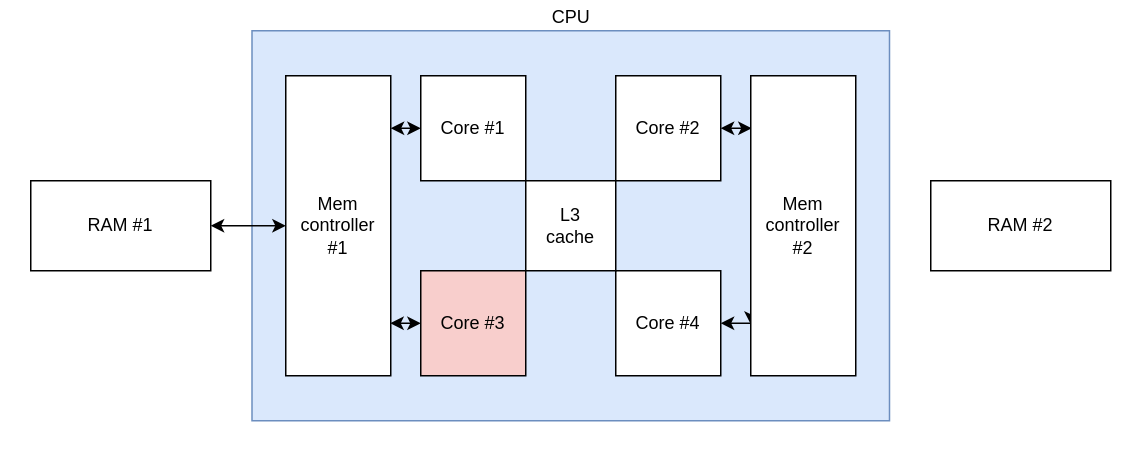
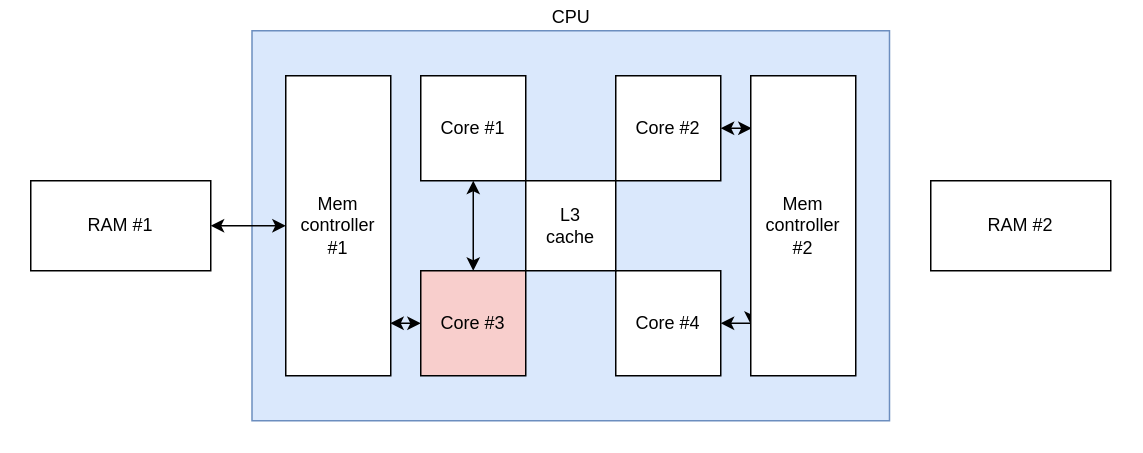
edge "Core #1" -- "Mem controller #1": now "Core #1" -- "Core #3"
